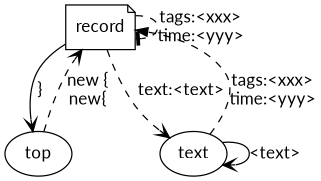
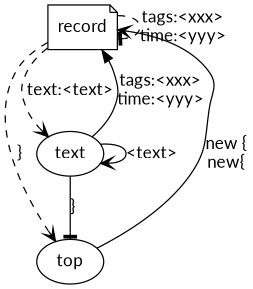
edge "text" -> "record": style dashed -> solid
edge "record" -> "top": style solid -> dashed
edge "top" -> "record": style dashed -> solid
edge "text" -> "top": added, label "}"
